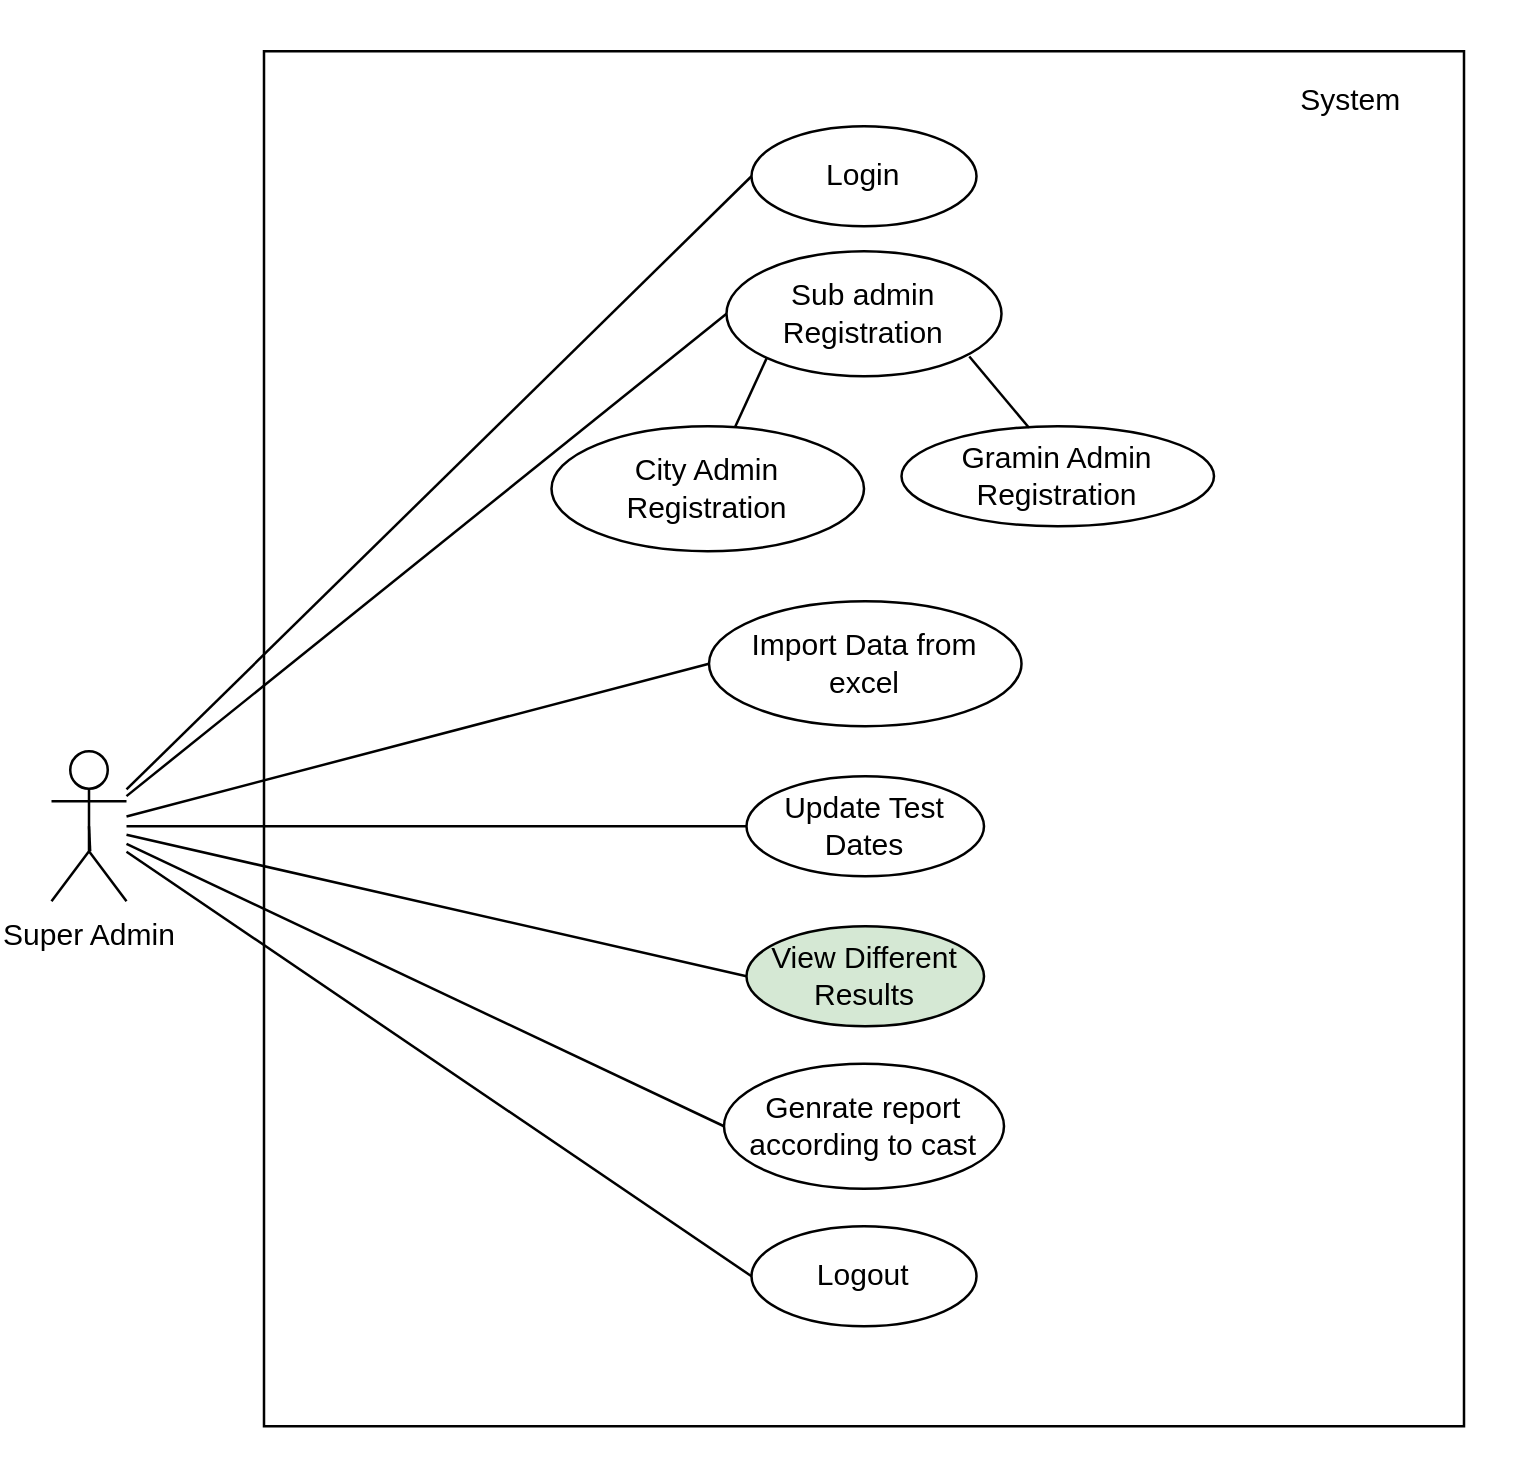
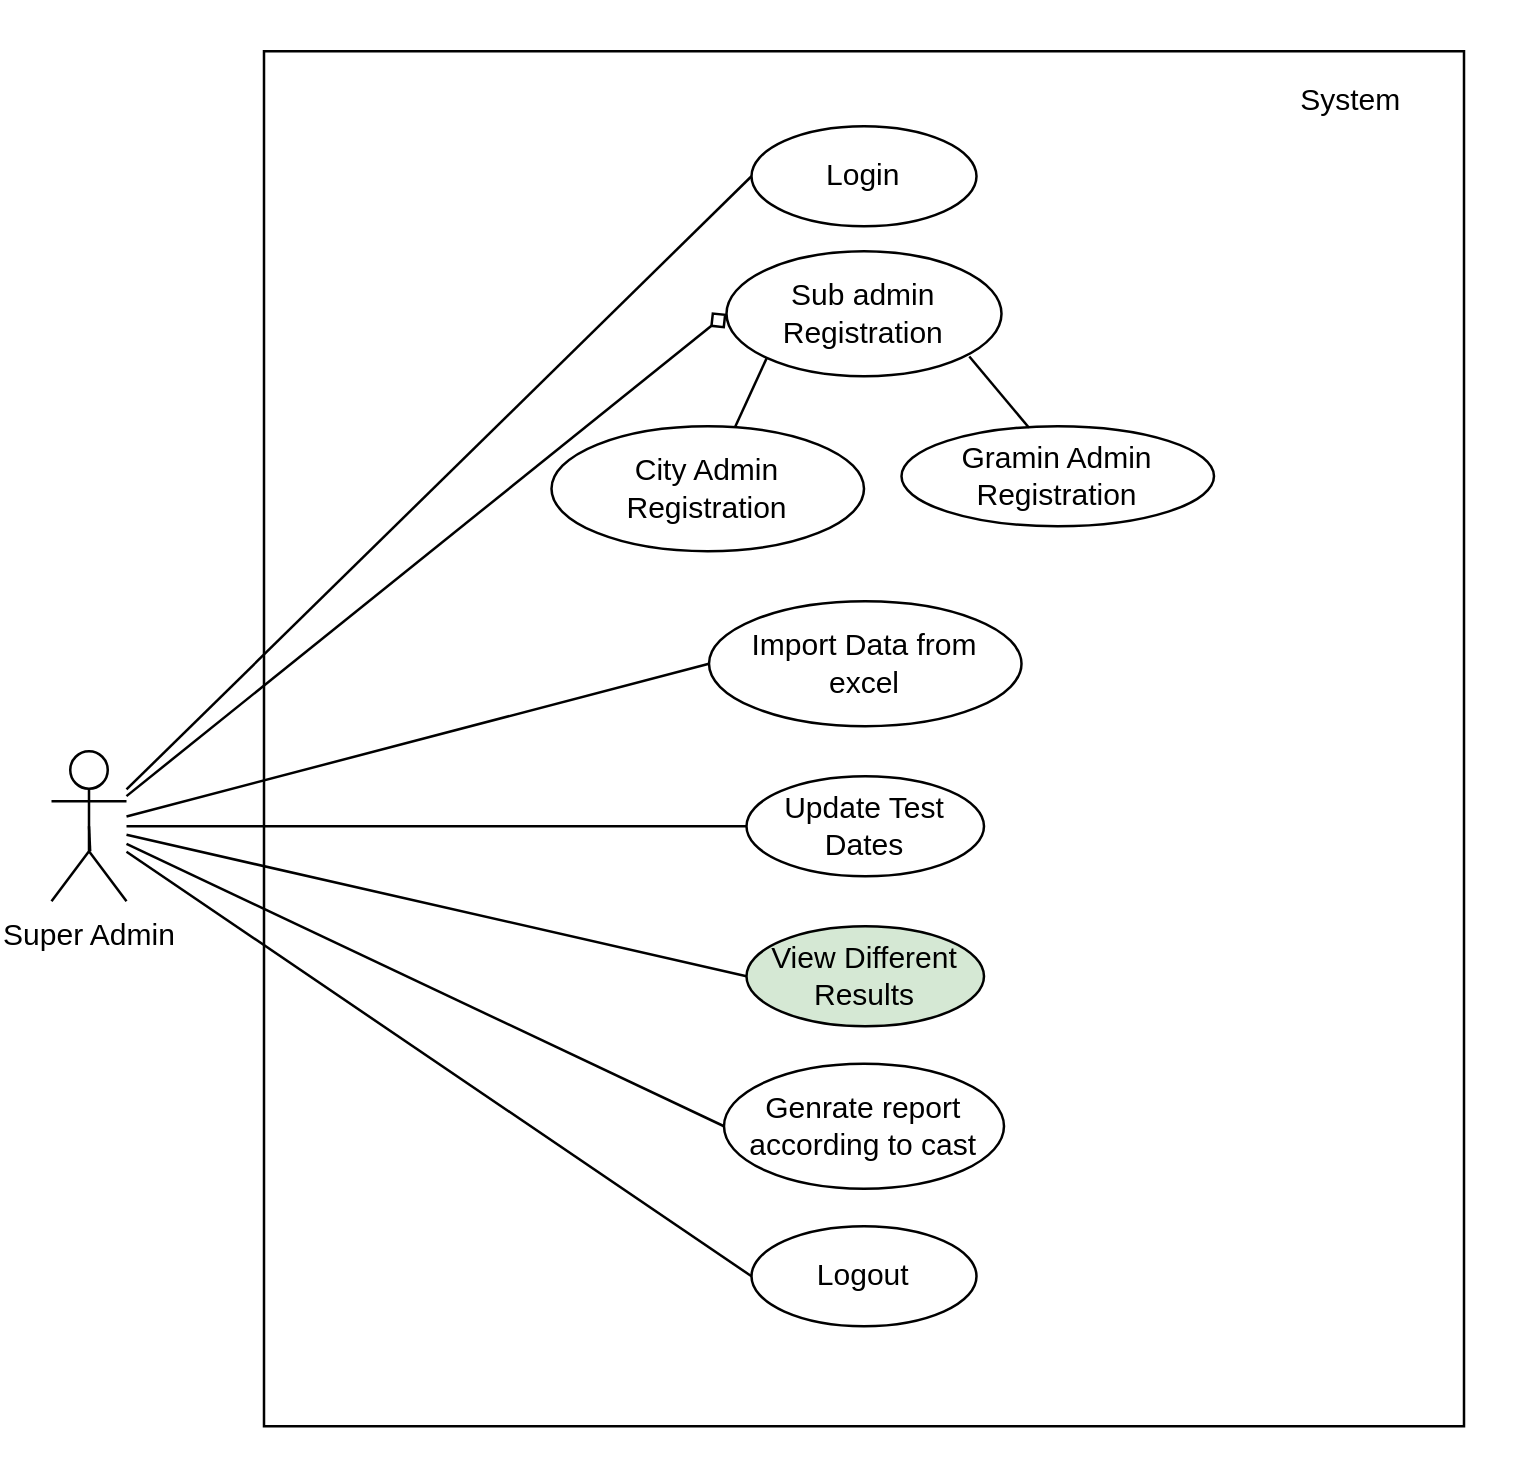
edge "Sub admin Registration" -- "Super Admin": arrowhead none -> diamond
